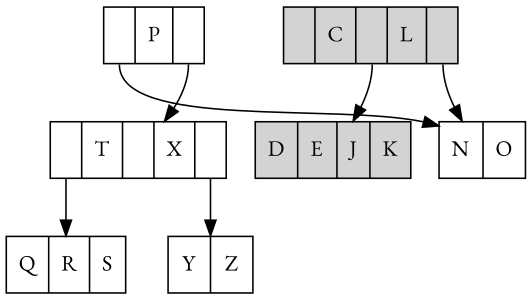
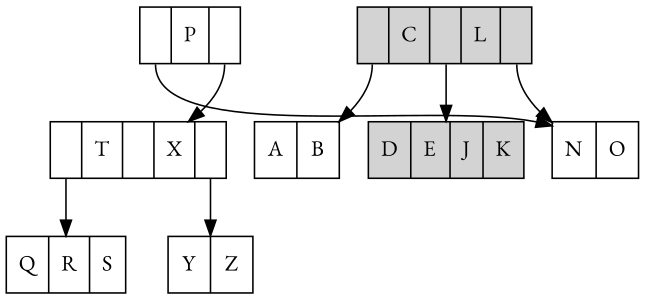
node "A": added
